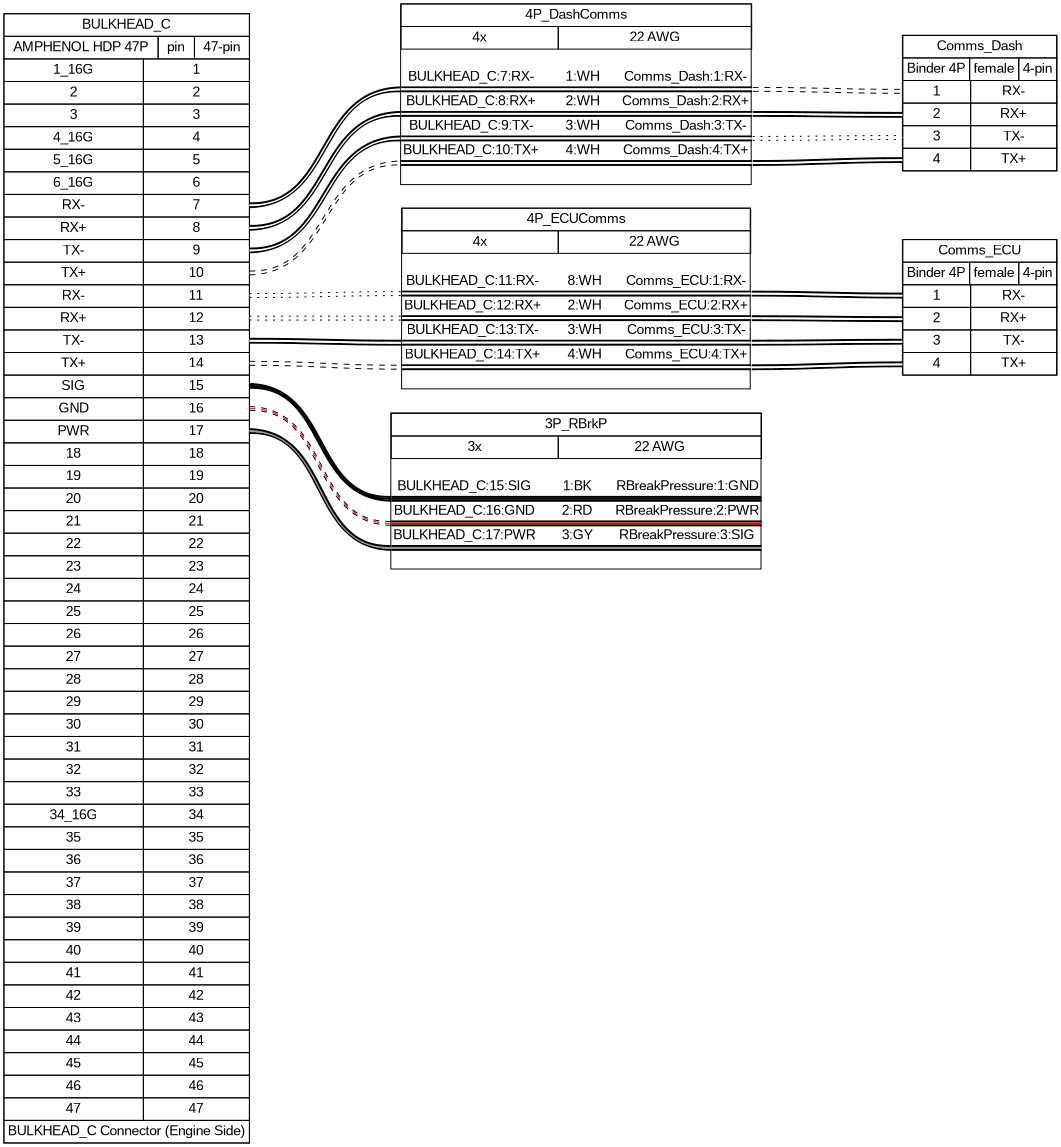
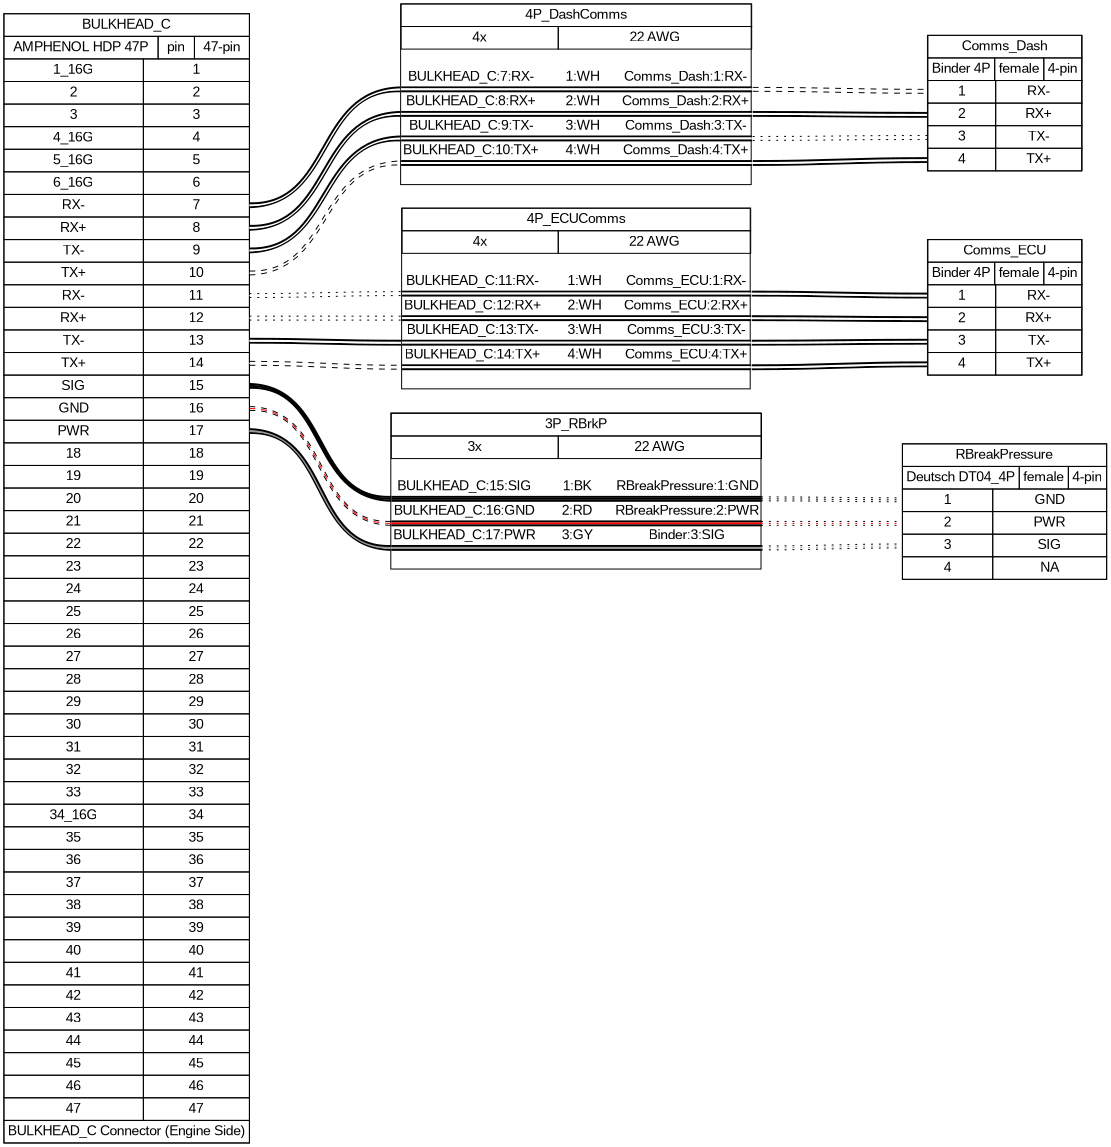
node "4P_ECUComms": text "8:WH" -> "1:WH"
node "RBreakPressure": added
node "3P_RBrkP": text "RBreakPressure:3:SIG" -> "Binder:3:SIG"
